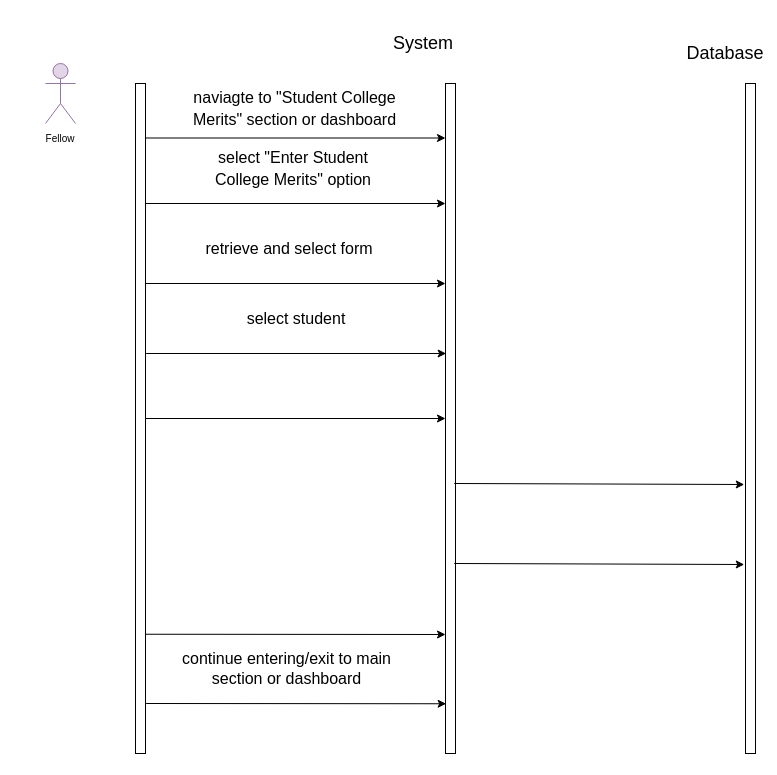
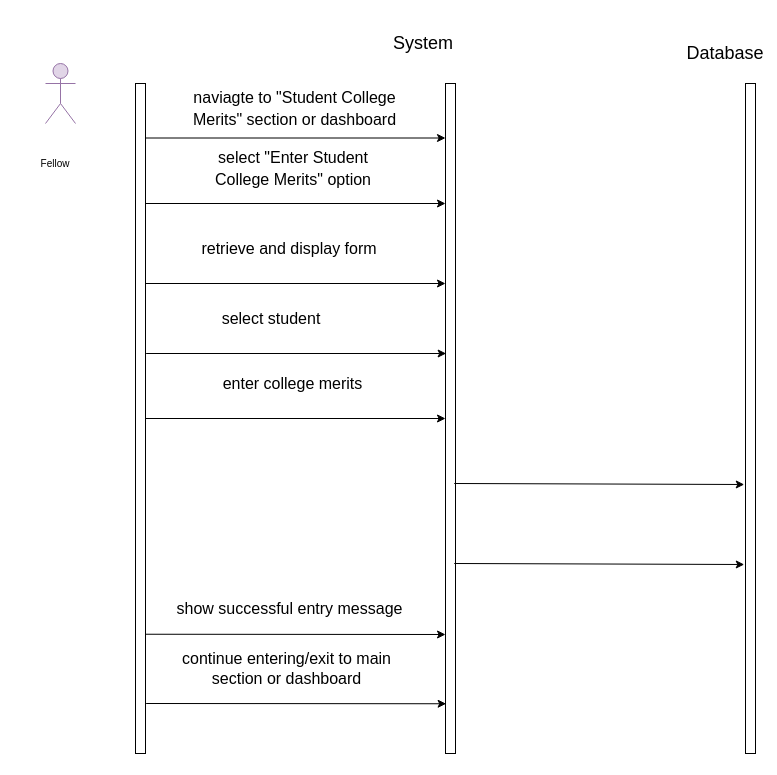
node "Fellow": moved (61, 139) -> (56, 164)
node "retrieve and select form": label "retrieve and select form" -> "retrieve and display form"
node "select student": moved (296, 319) -> (271, 319)
node "enter college merits": added
node "show successful entry message": added
